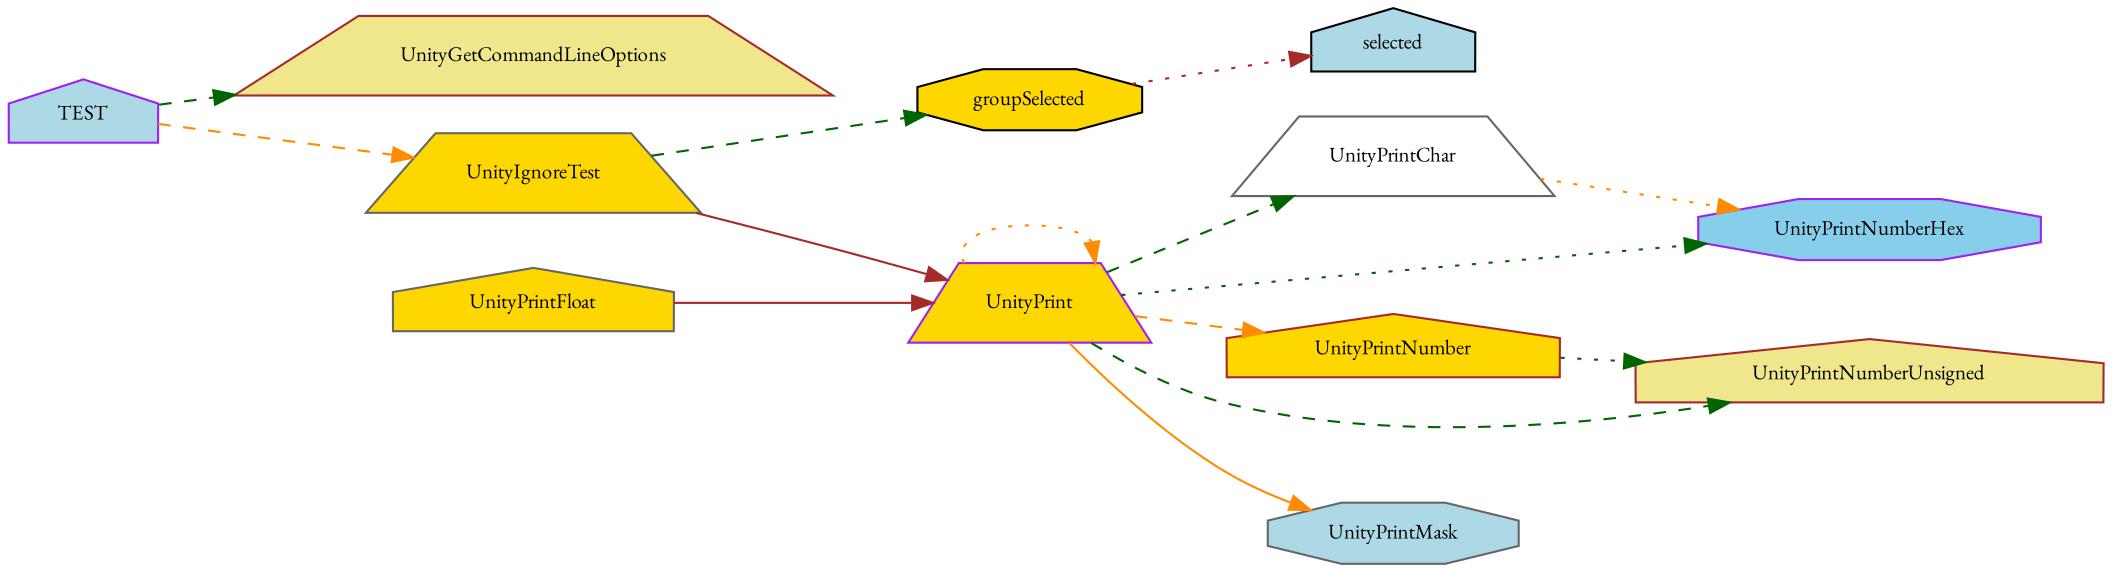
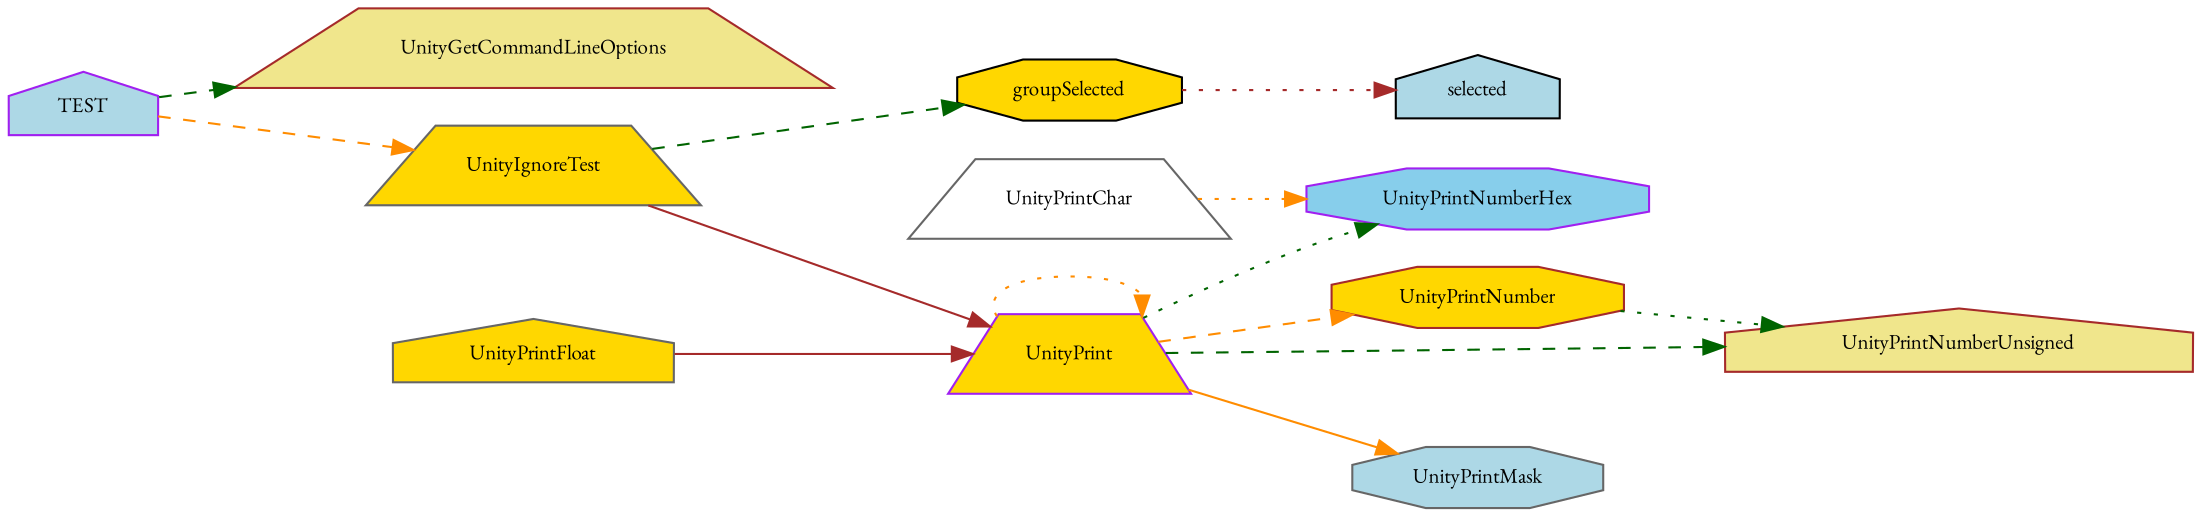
edge "UnityPrint" -> "UnityPrintChar": removed
node "UnityPrintNumber": shape house -> octagon
